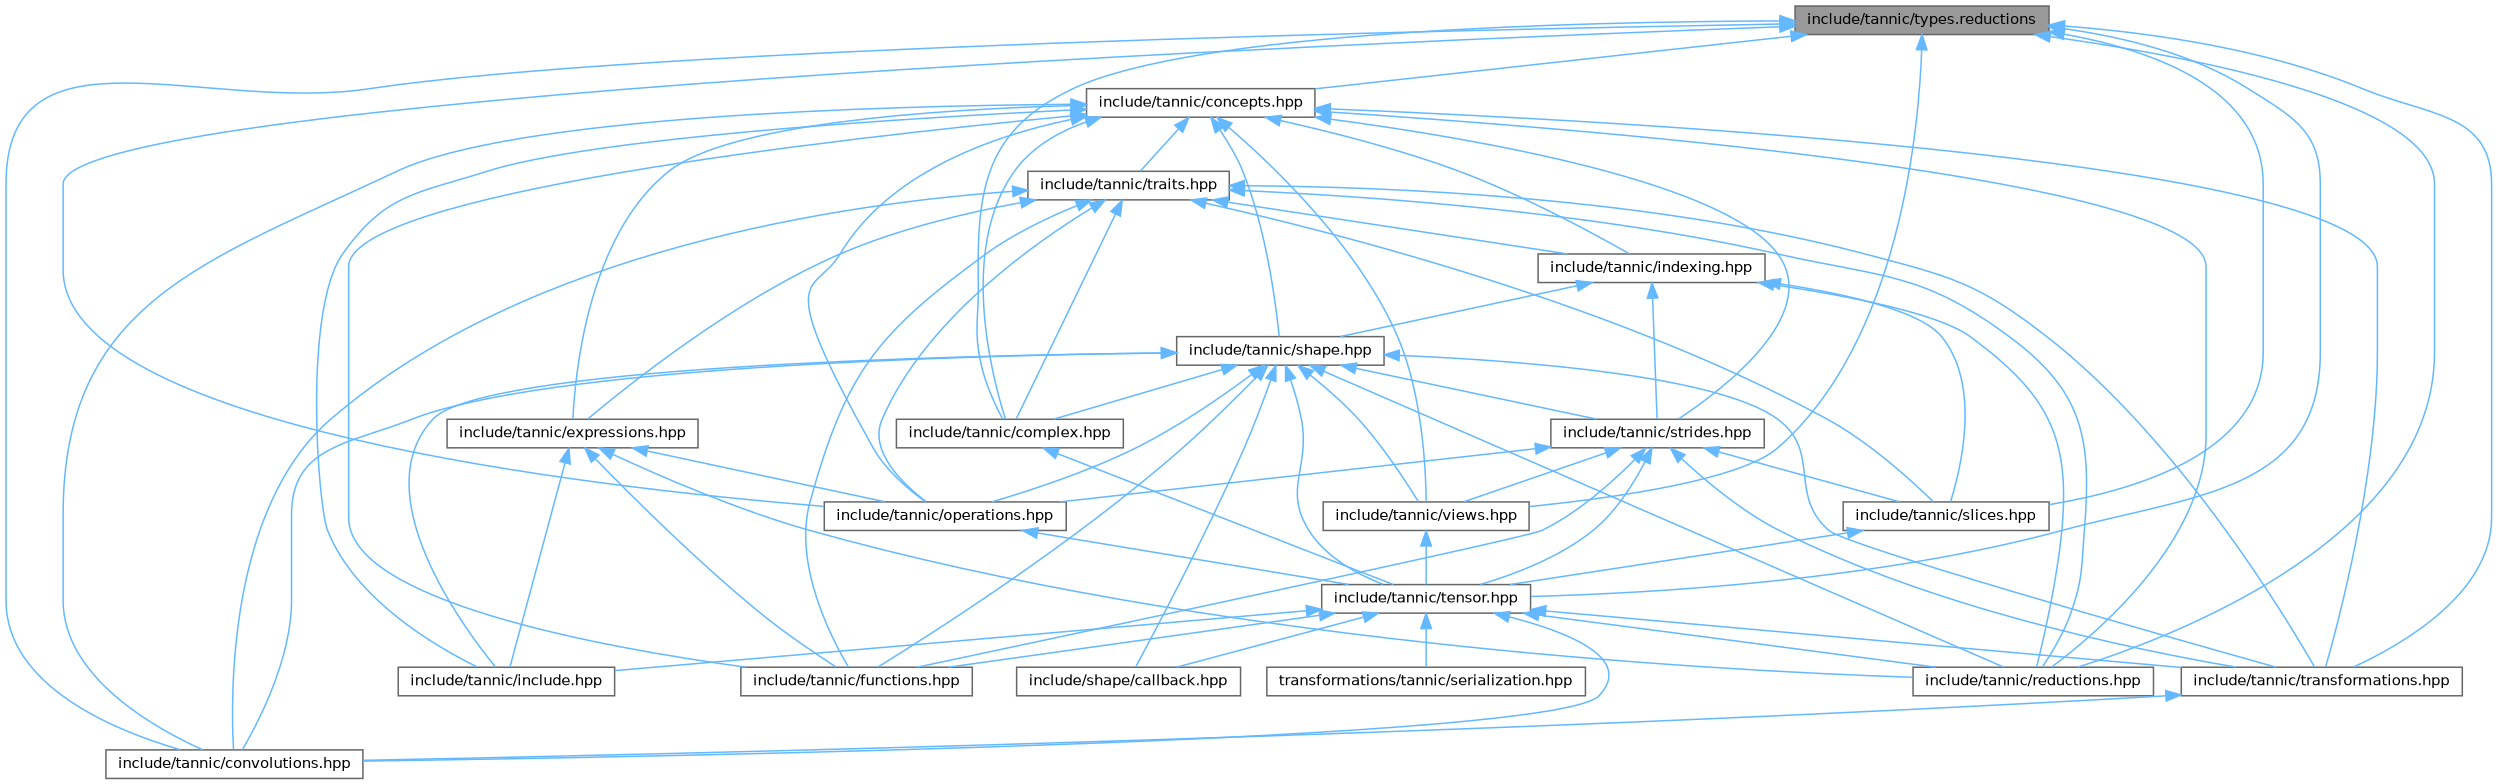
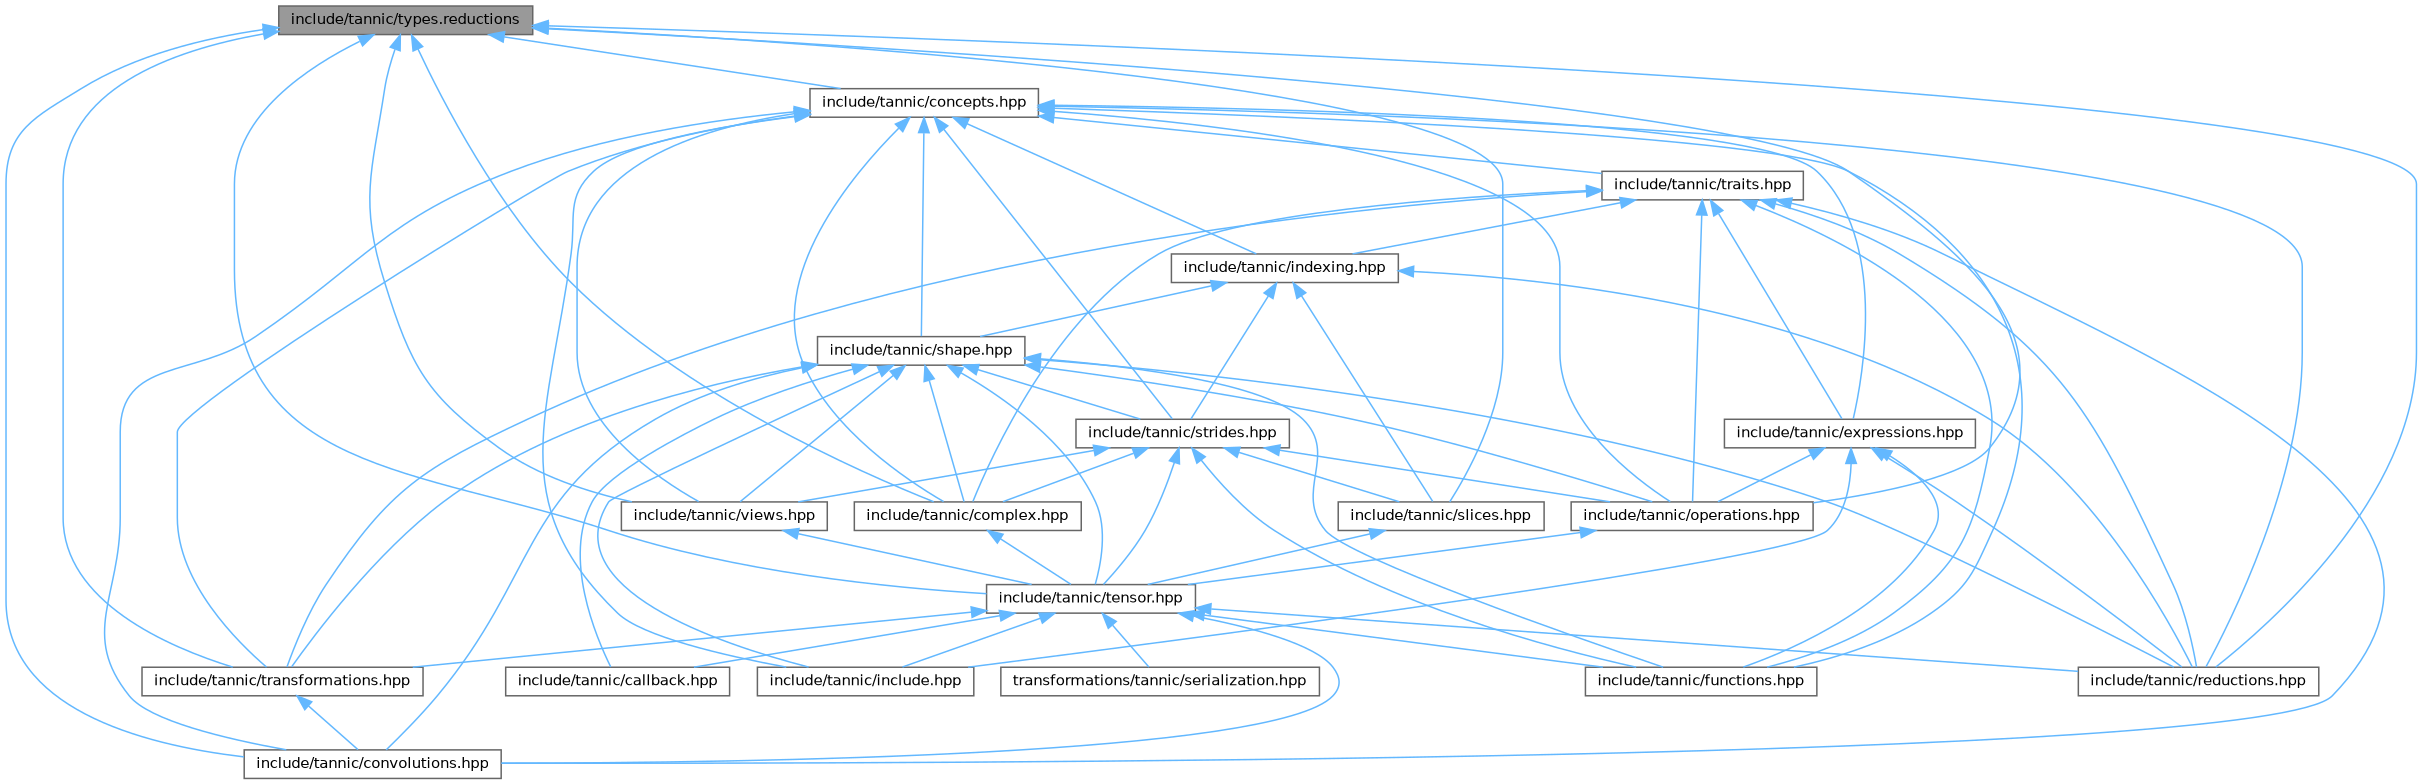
edge "include/tannic/slices.hpp" -> "include/tannic/traits.hpp": removed
edge "include/tannic/transformations.hpp" -> "include/tannic/strides.hpp": now "include/tannic/complex.hpp" -> "include/tannic/strides.hpp"
node "include/shape/callback.hpp": label "include/shape/callback.hpp" -> "include/tannic/callback.hpp"
